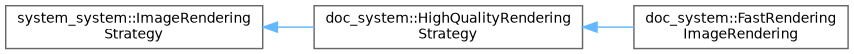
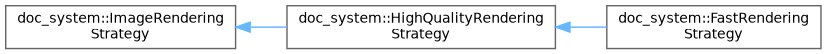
node "system_system::ImageRendering Strategy": label "system_system::ImageRendering Strategy" -> "doc_system::ImageRendering Strategy"
node "doc_system::FastRendering ImageRendering": label "doc_system::FastRendering ImageRendering" -> "doc_system::FastRendering Strategy"
